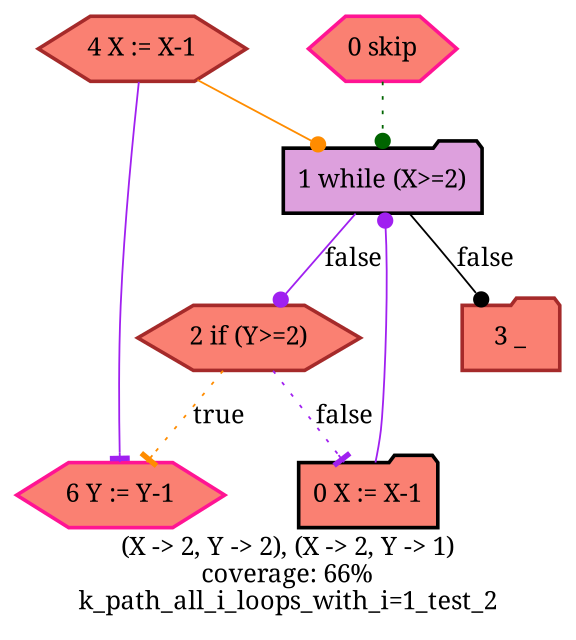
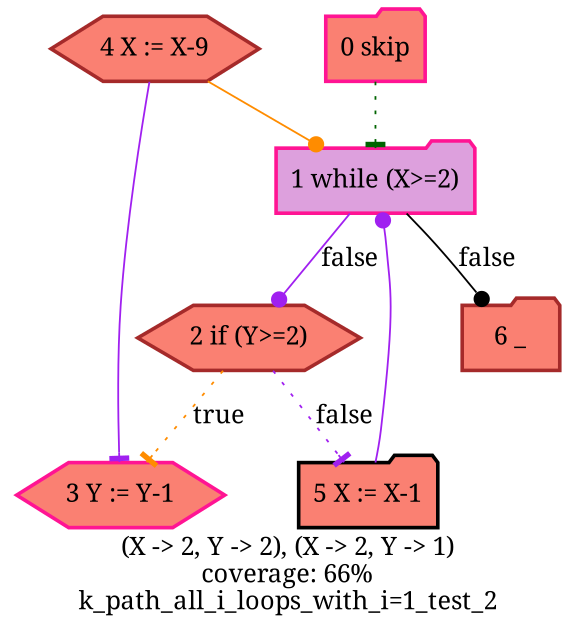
node "4 X := X-1": label "4 X := X-1" -> "4 X := X-9"
node "0 skip": shape hexagon -> folder
edge "0 skip" -> "1 while (X>=2)": arrowhead dot -> tee
node "1 while (X>=2)": color black -> deeppink
node "3 _": label "3 _" -> "6 _"
node "6 Y := Y-1": label "6 Y := Y-1" -> "3 Y := Y-1"
node "0 X := X-1": label "0 X := X-1" -> "5 X := X-1"
